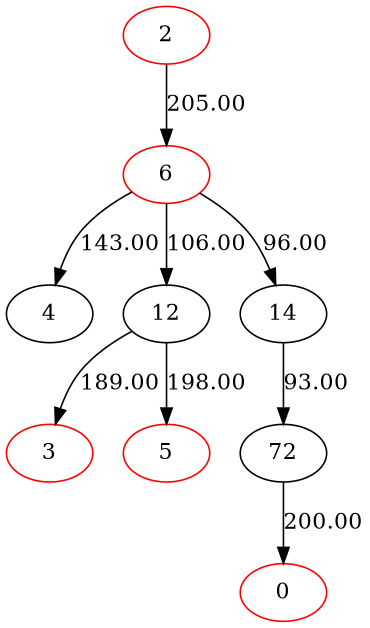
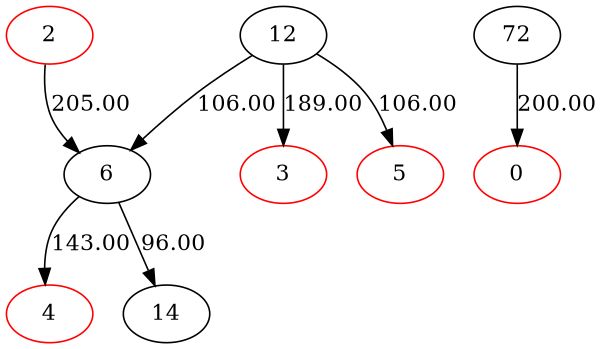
node "6": color red -> black
edge "6" -> "12": reversed
node "4": color black -> red
edge "14" -> "72": removed, label "93.00"
edge "12" -> "5": label "198.00" -> "106.00"
